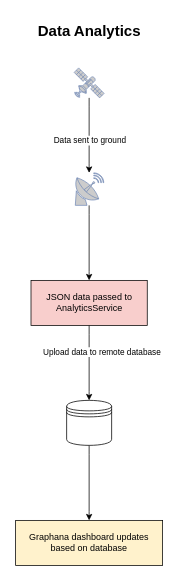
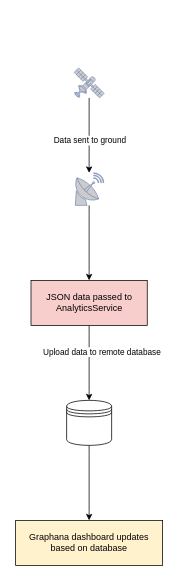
node "Data Analytics": removed
